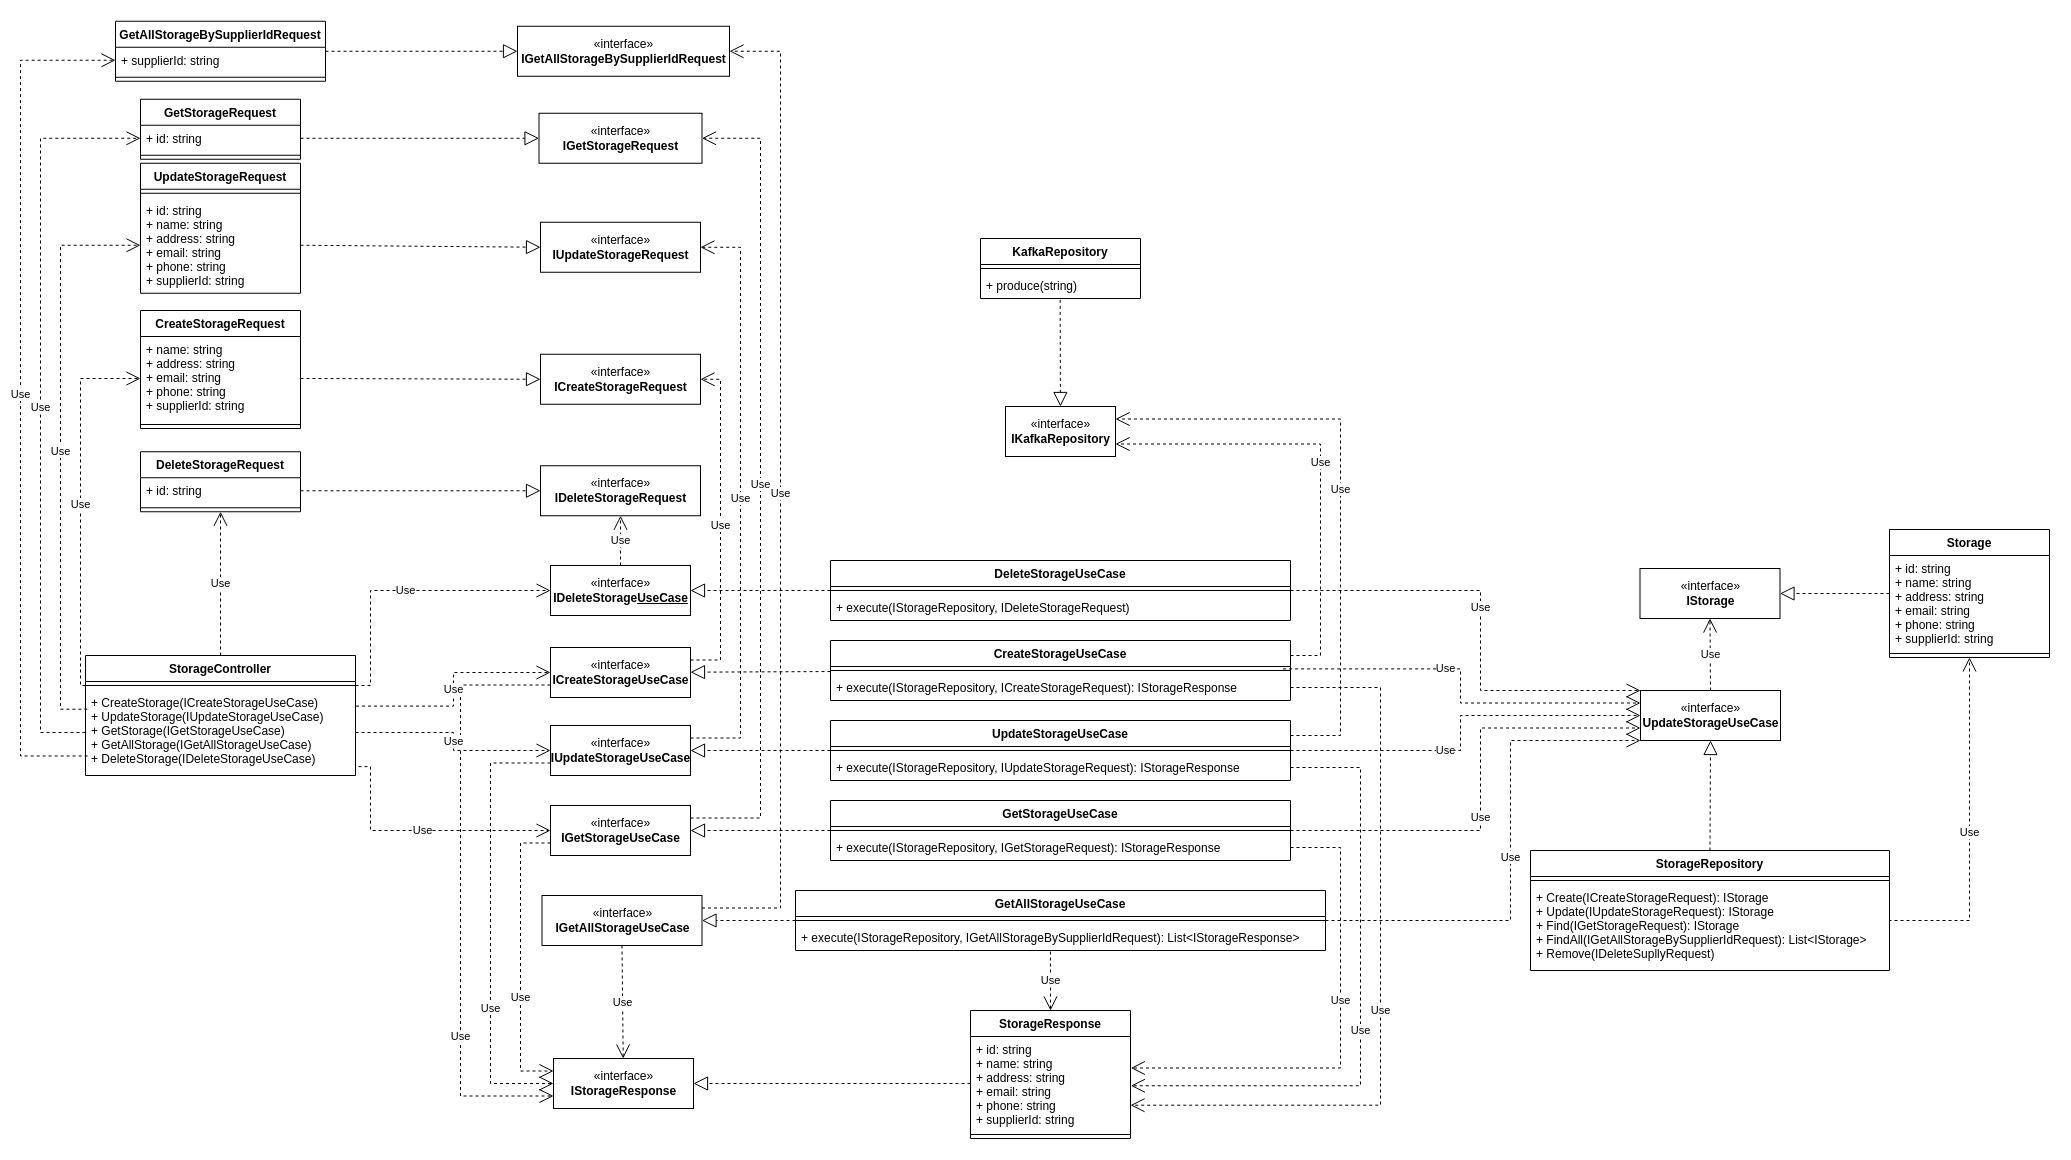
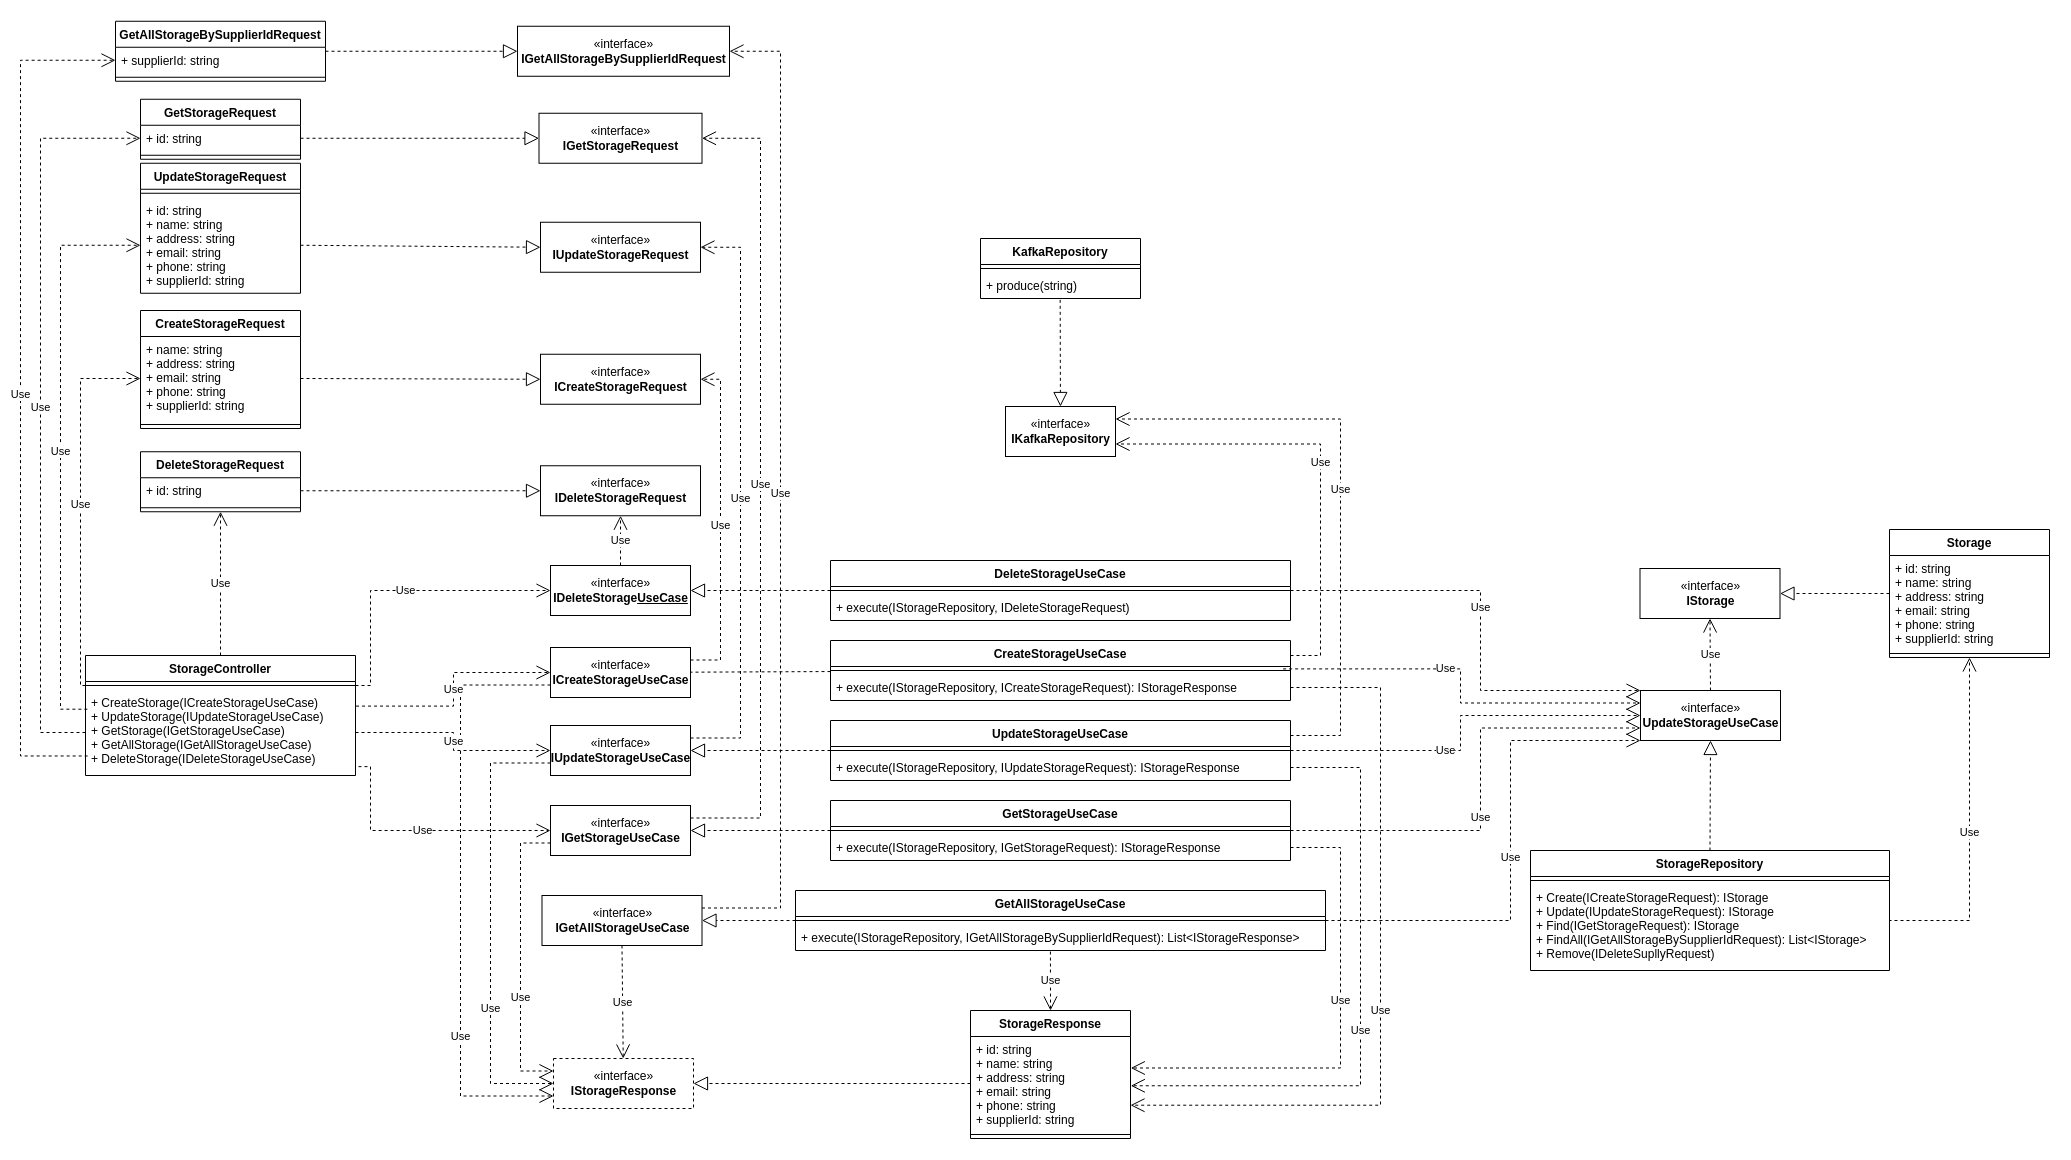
edge "CreateStorageUseCase" -> "«interface» ICreateStorageUseCase": arrowhead block -> none
node "«interface» IStorageResponse": style solid -> dashed
